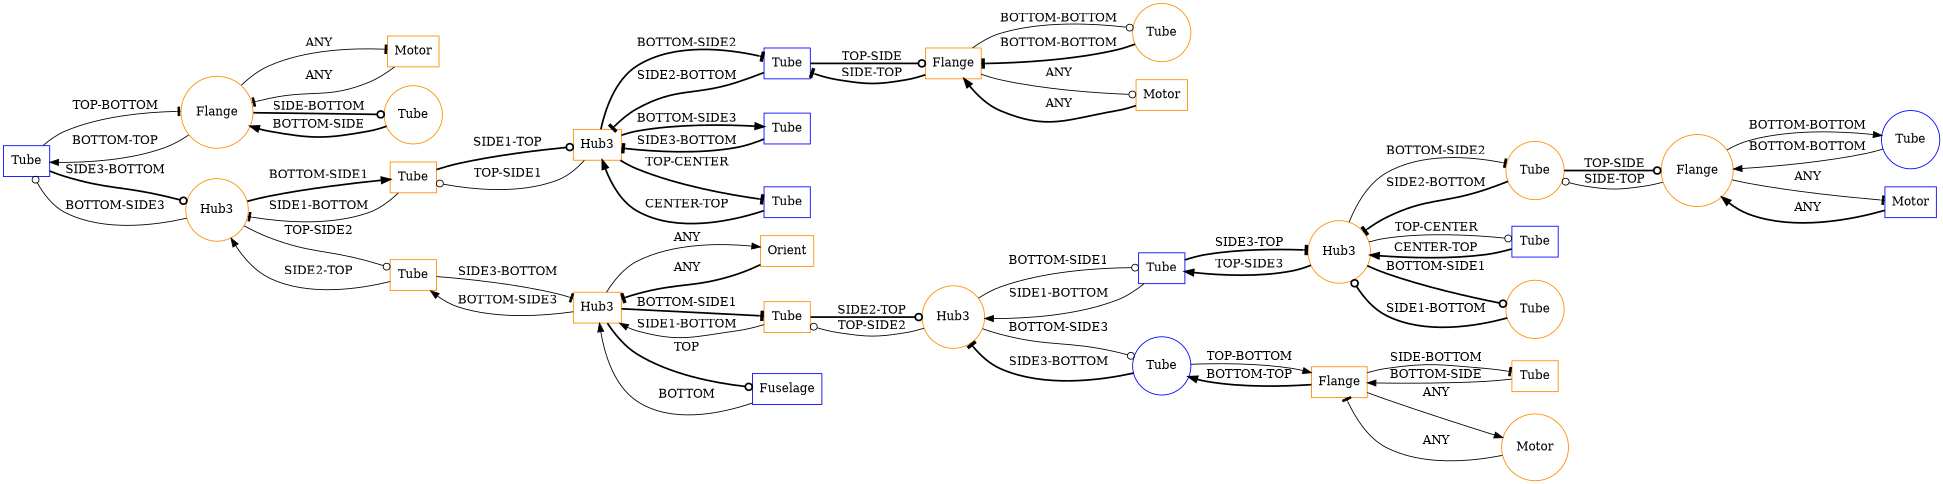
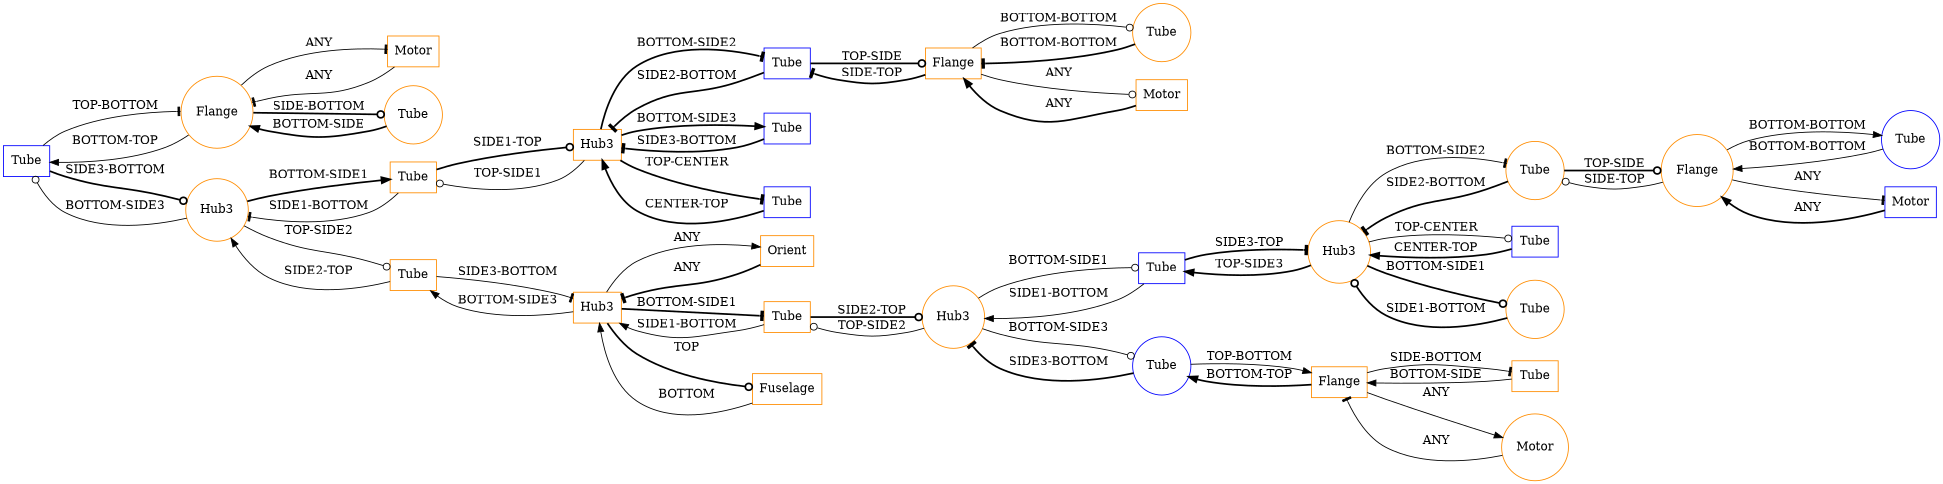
node "Fuselage": color blue -> darkorange
